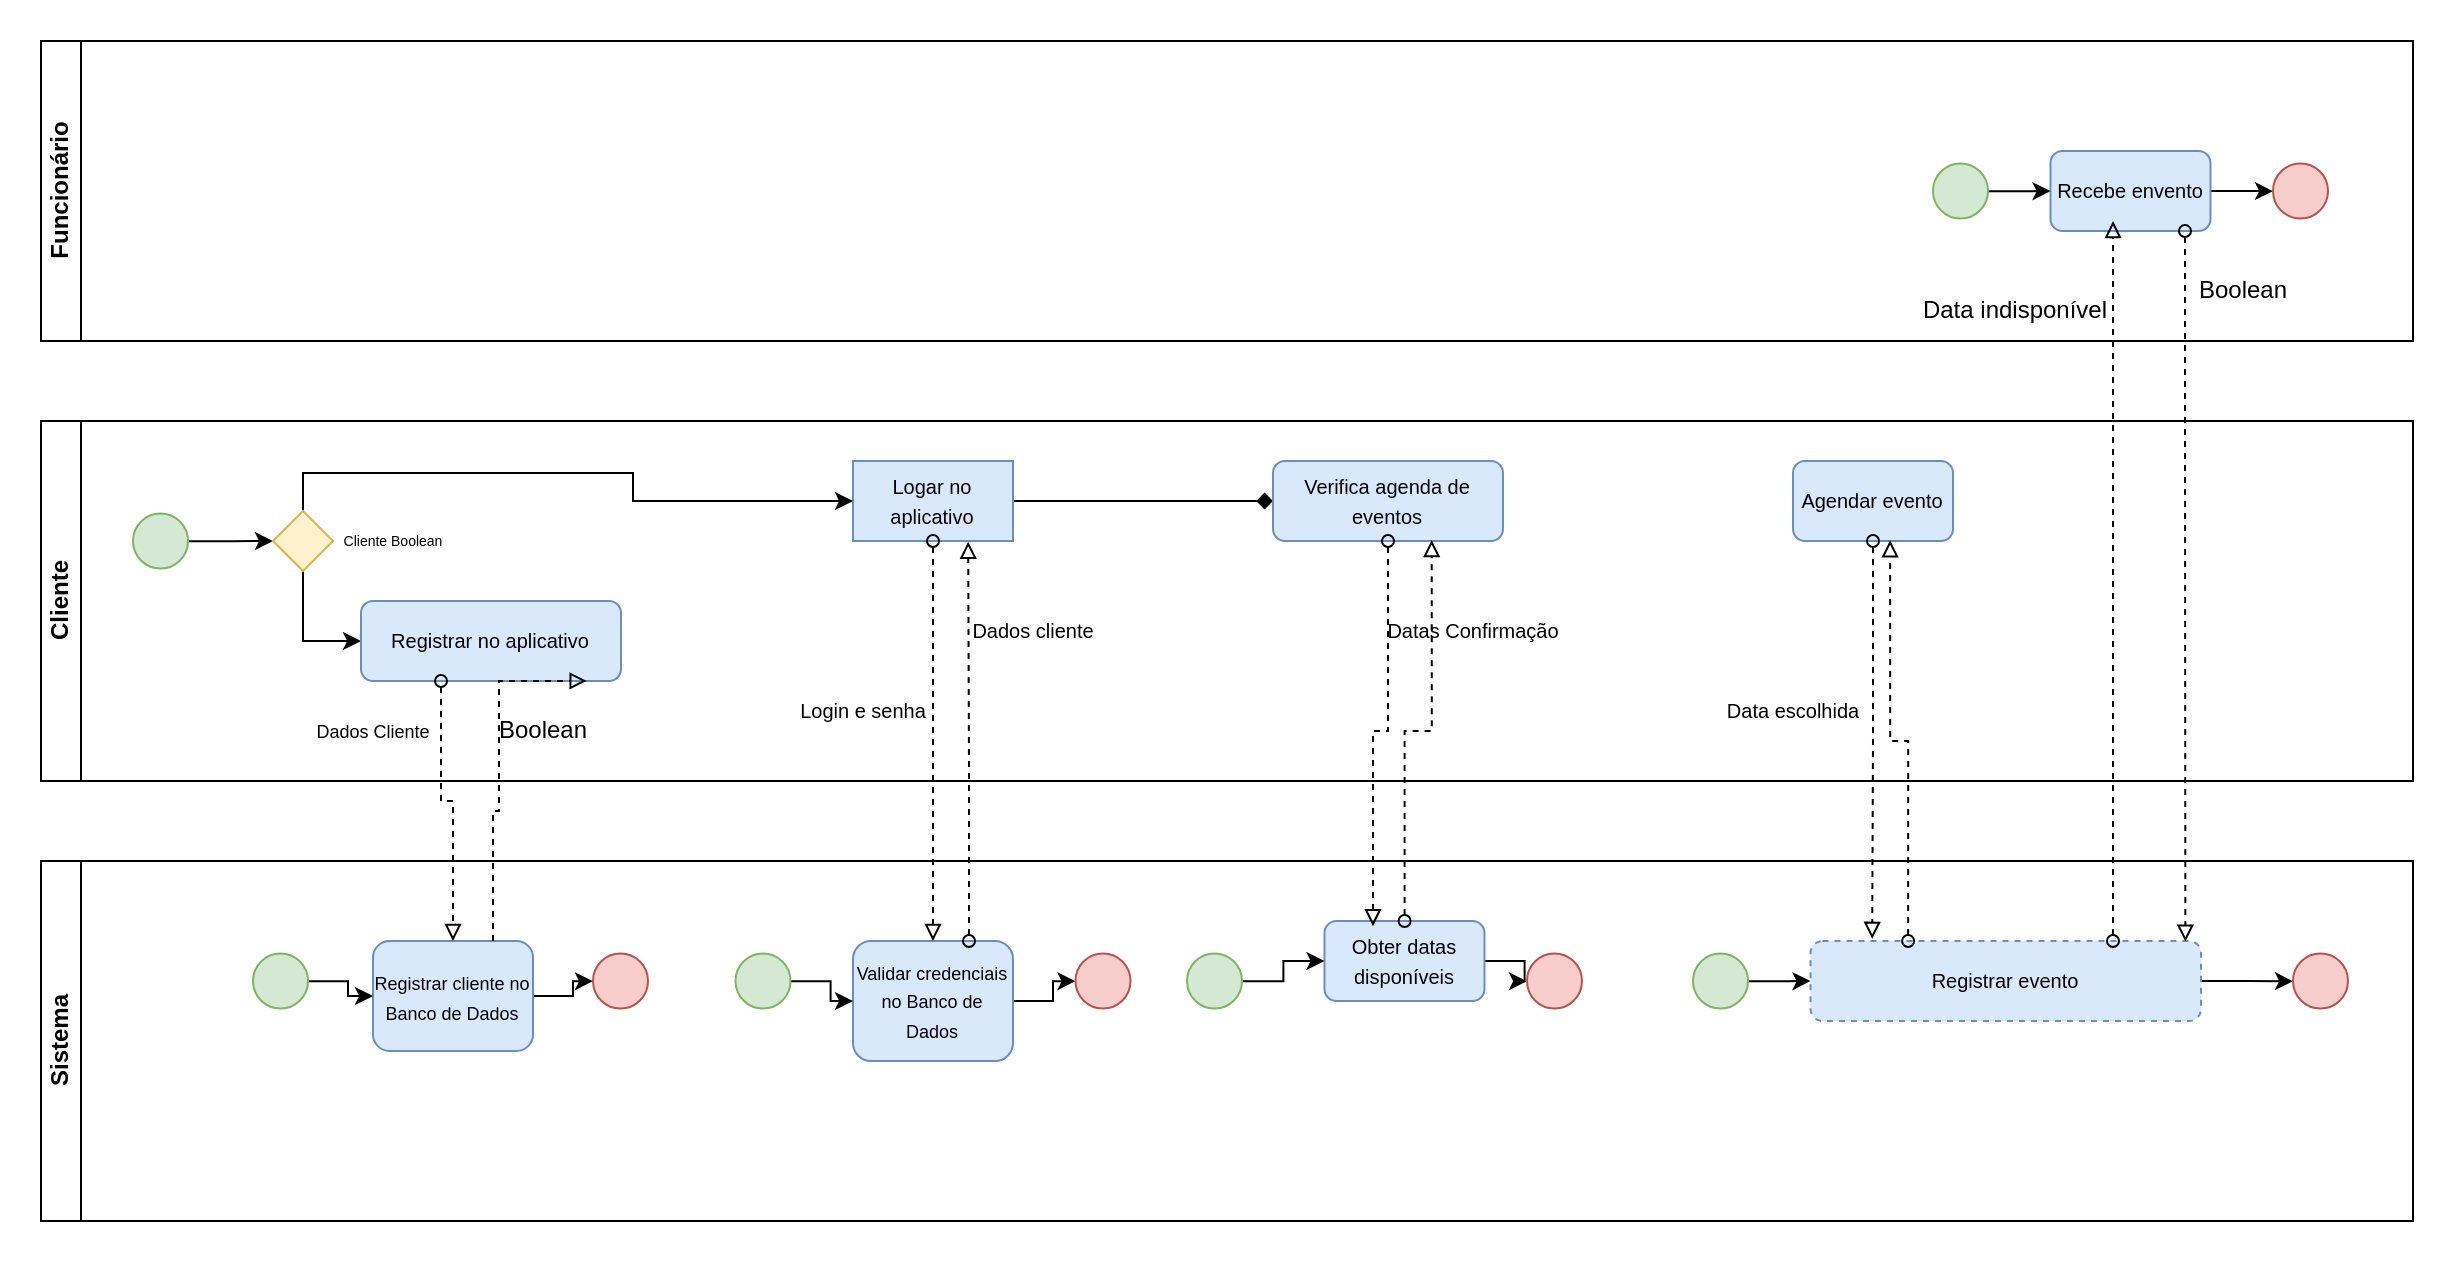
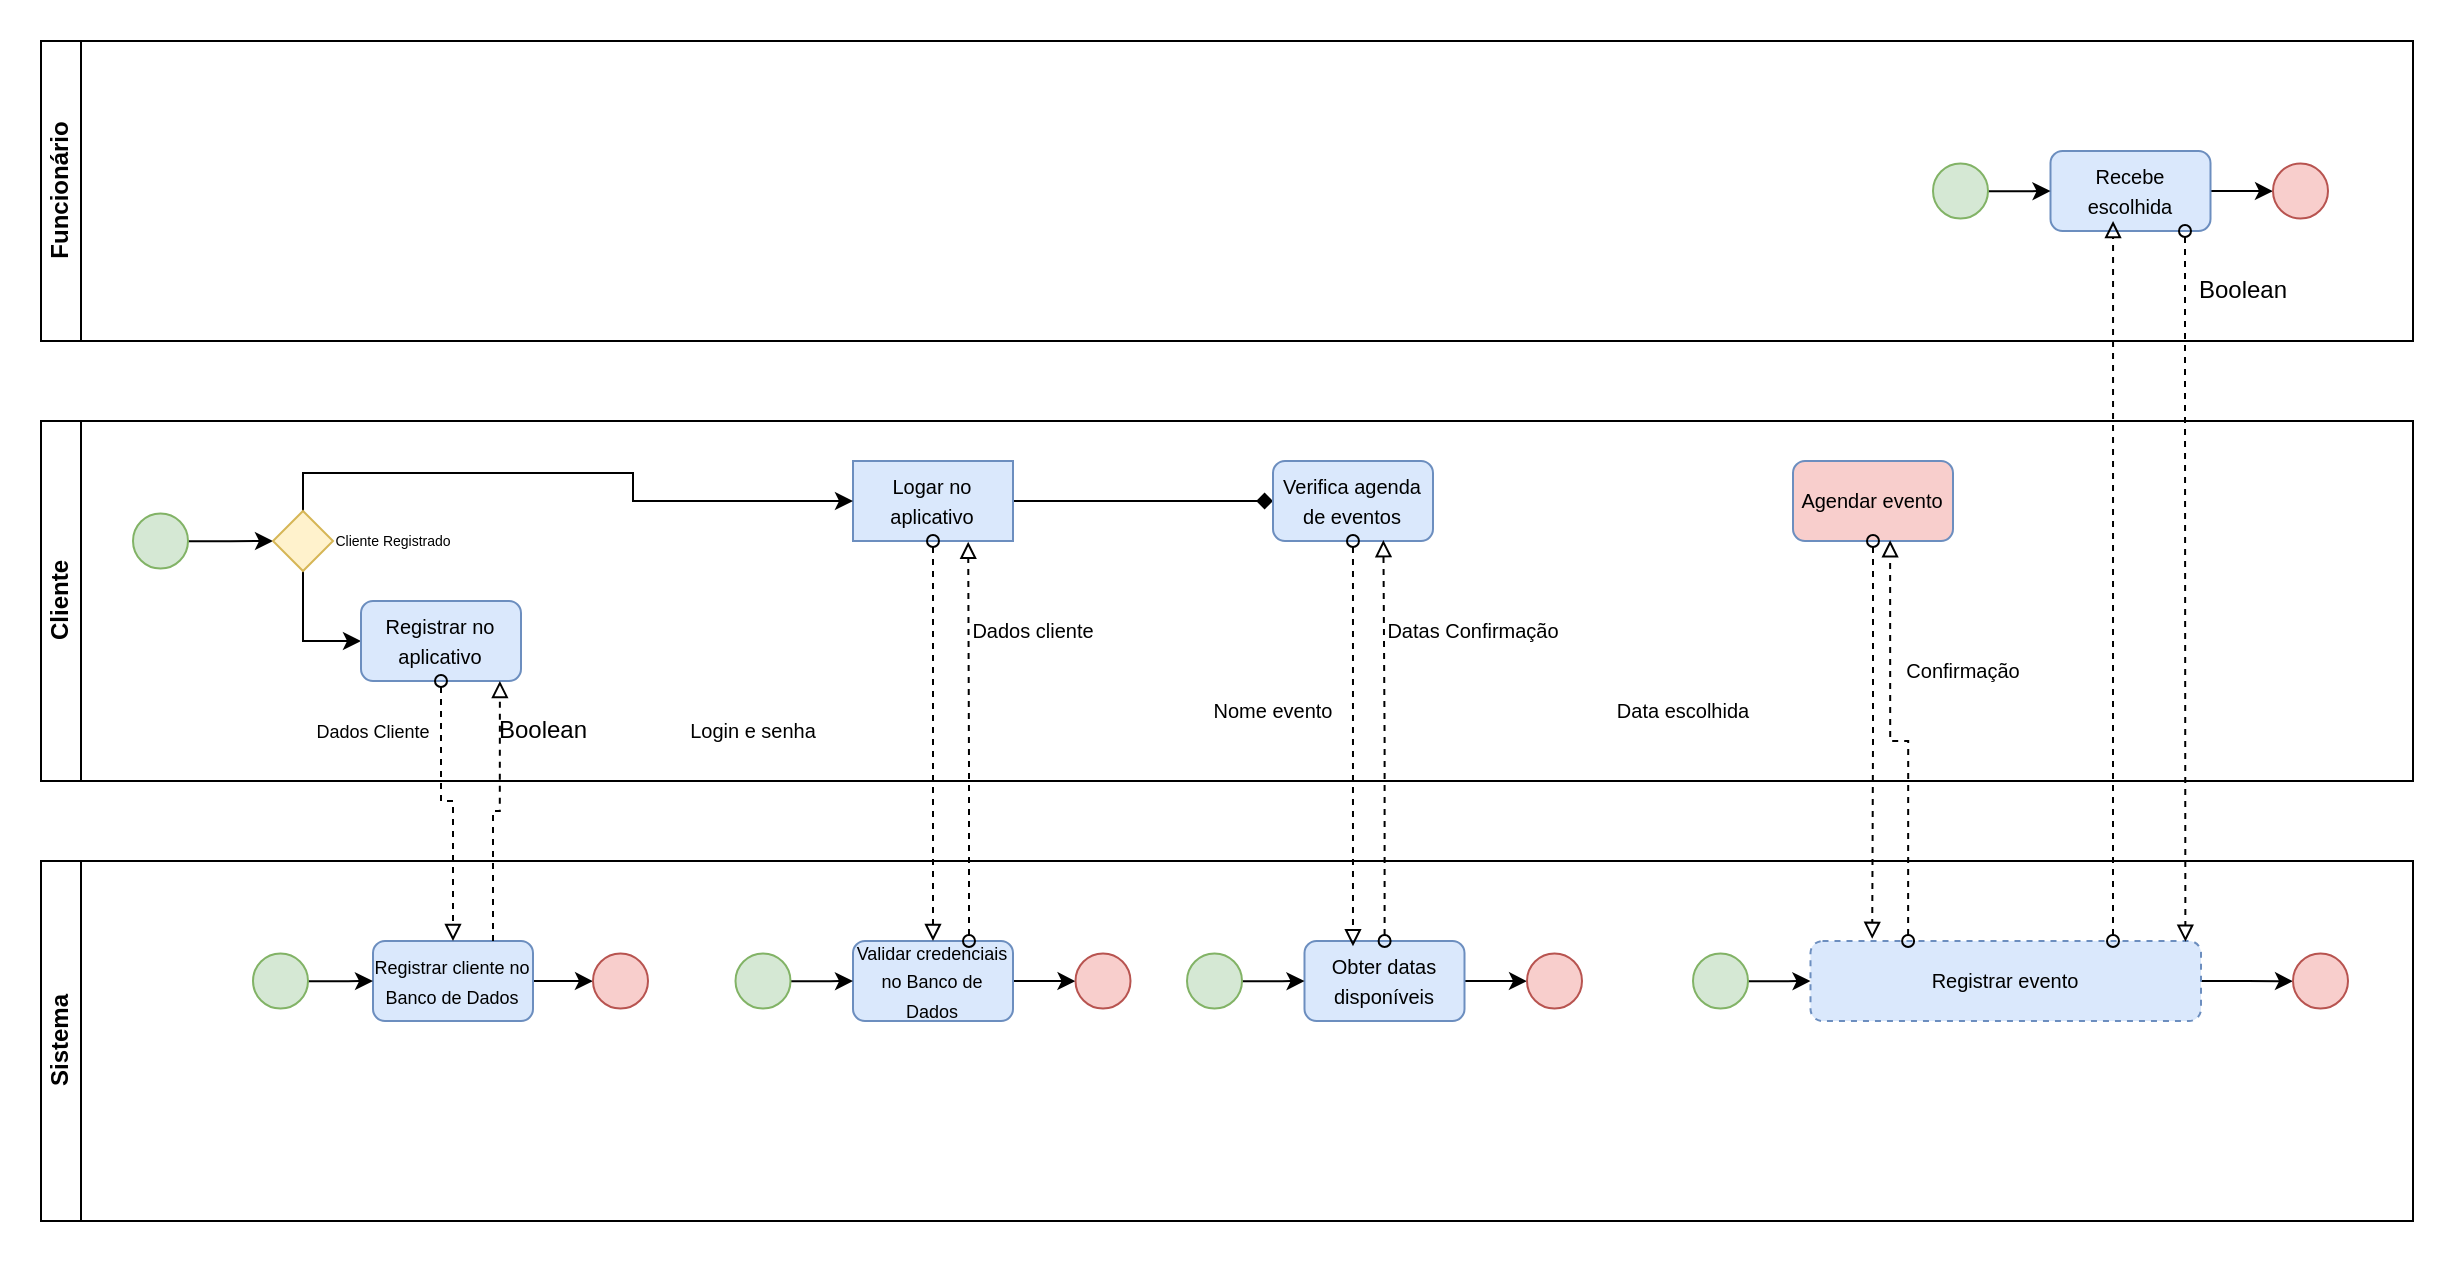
node "Recebe envento": label "Recebe envento" -> "Recebe escolhida"
node "Data indisponível": removed
node "Verifica agenda de eventos": size 230x80 -> 160x80
node "Agendar evento": fillcolor #dae8fc -> #f8cecc
node "Cliente Boolean": label "Cliente Boolean" -> "Cliente Registrado"
node "Registrar no aplicativo": size 260x80 -> 160x80
node "Confirmação": added
node "Login e senha": moved (863, 711) -> (753, 731)
node "Nome evento": added
node "Data escolhida": moved (1793, 711) -> (1683, 711)
node "Obter datas disponíveis": moved (1405, 961) -> (1385, 981)
node "Registrar cliente no Banco de Dados": size 160x110 -> 160x80
node "Validar credenciais no Banco de Dados": size 160x120 -> 160x80
